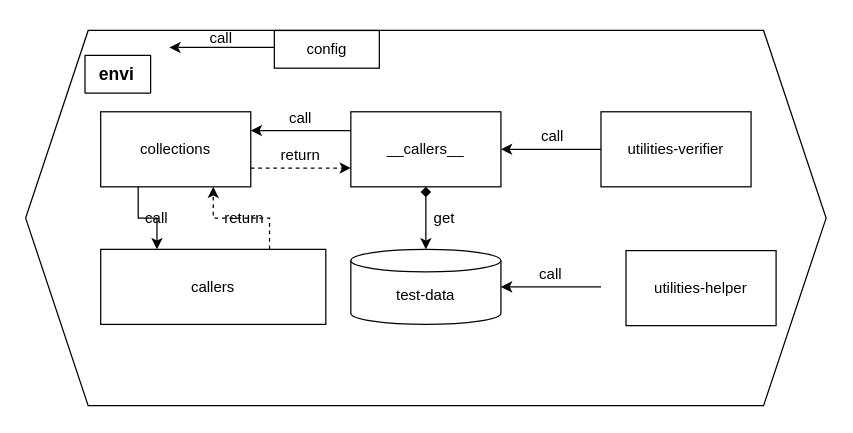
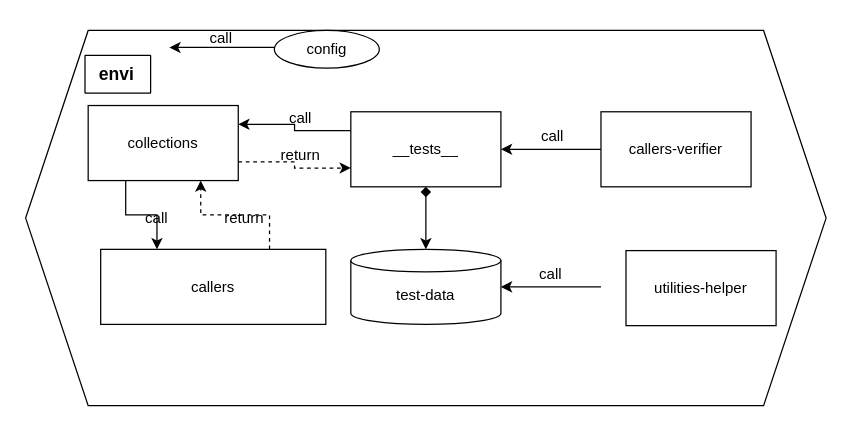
node "config": shape rectangle -> ellipse
node "collections": moved (176, 149) -> (163, 143)
node "__callers__": label "__callers__" -> "__tests__"
node "utilities-verifier": label "utilities-verifier" -> "callers-verifier"
node "get": removed
